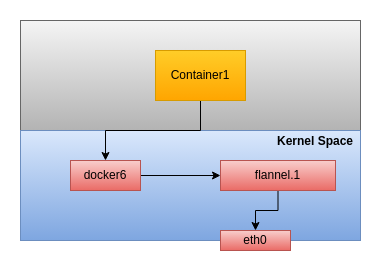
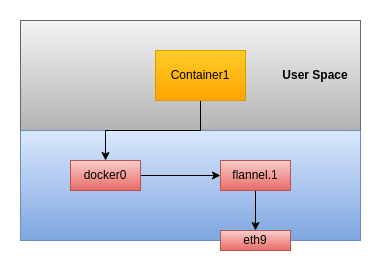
node "User Space": added
node "Kernel Space": removed
node "docker6": label "docker6" -> "docker0"
node "flannel.1": size 115x30 -> 70x30
node "eth0": label "eth0" -> "eth9"
